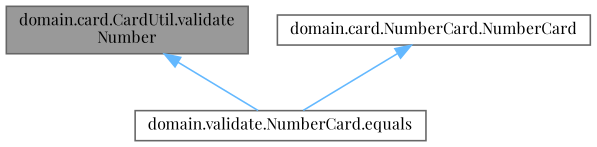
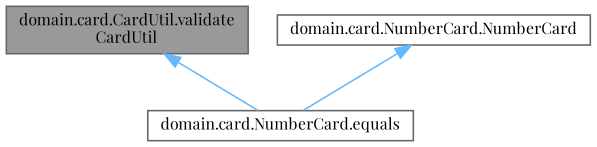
node "domain.card.CardUtil.validate Number": label "domain.card.CardUtil.validate Number" -> "domain.card.CardUtil.validate CardUtil"
node "domain.validate.NumberCard.equals": label "domain.validate.NumberCard.equals" -> "domain.card.NumberCard.equals"
